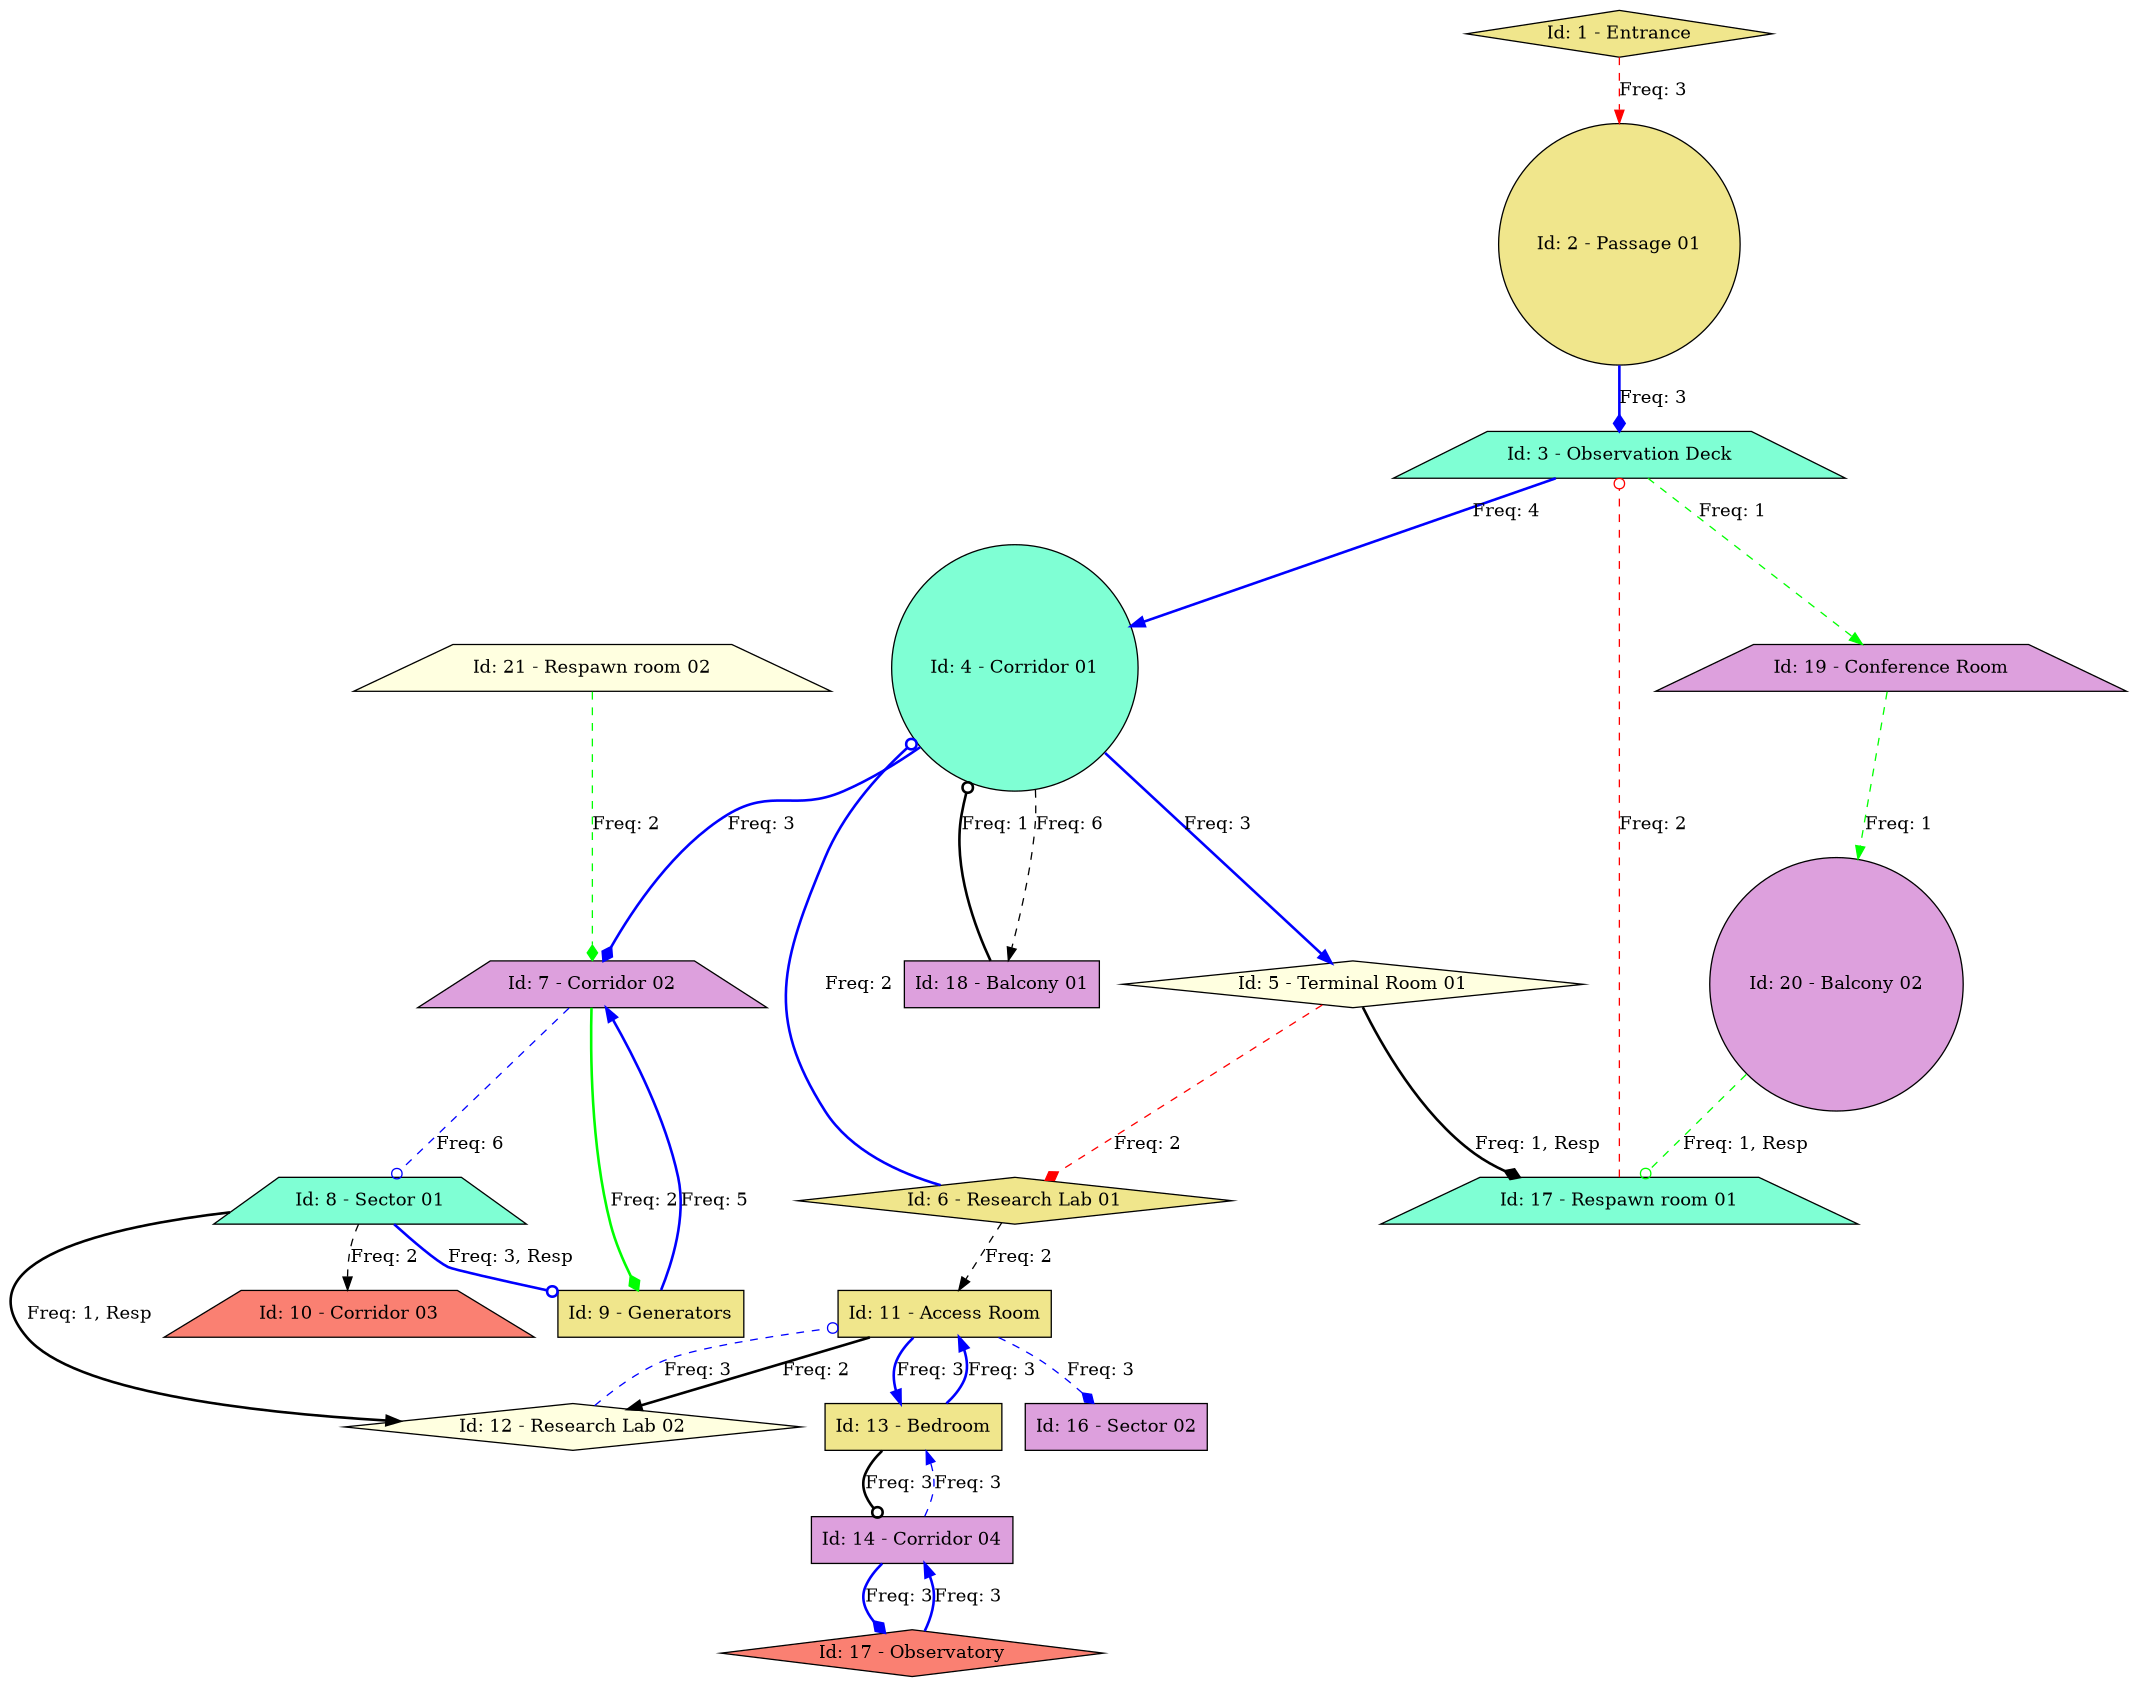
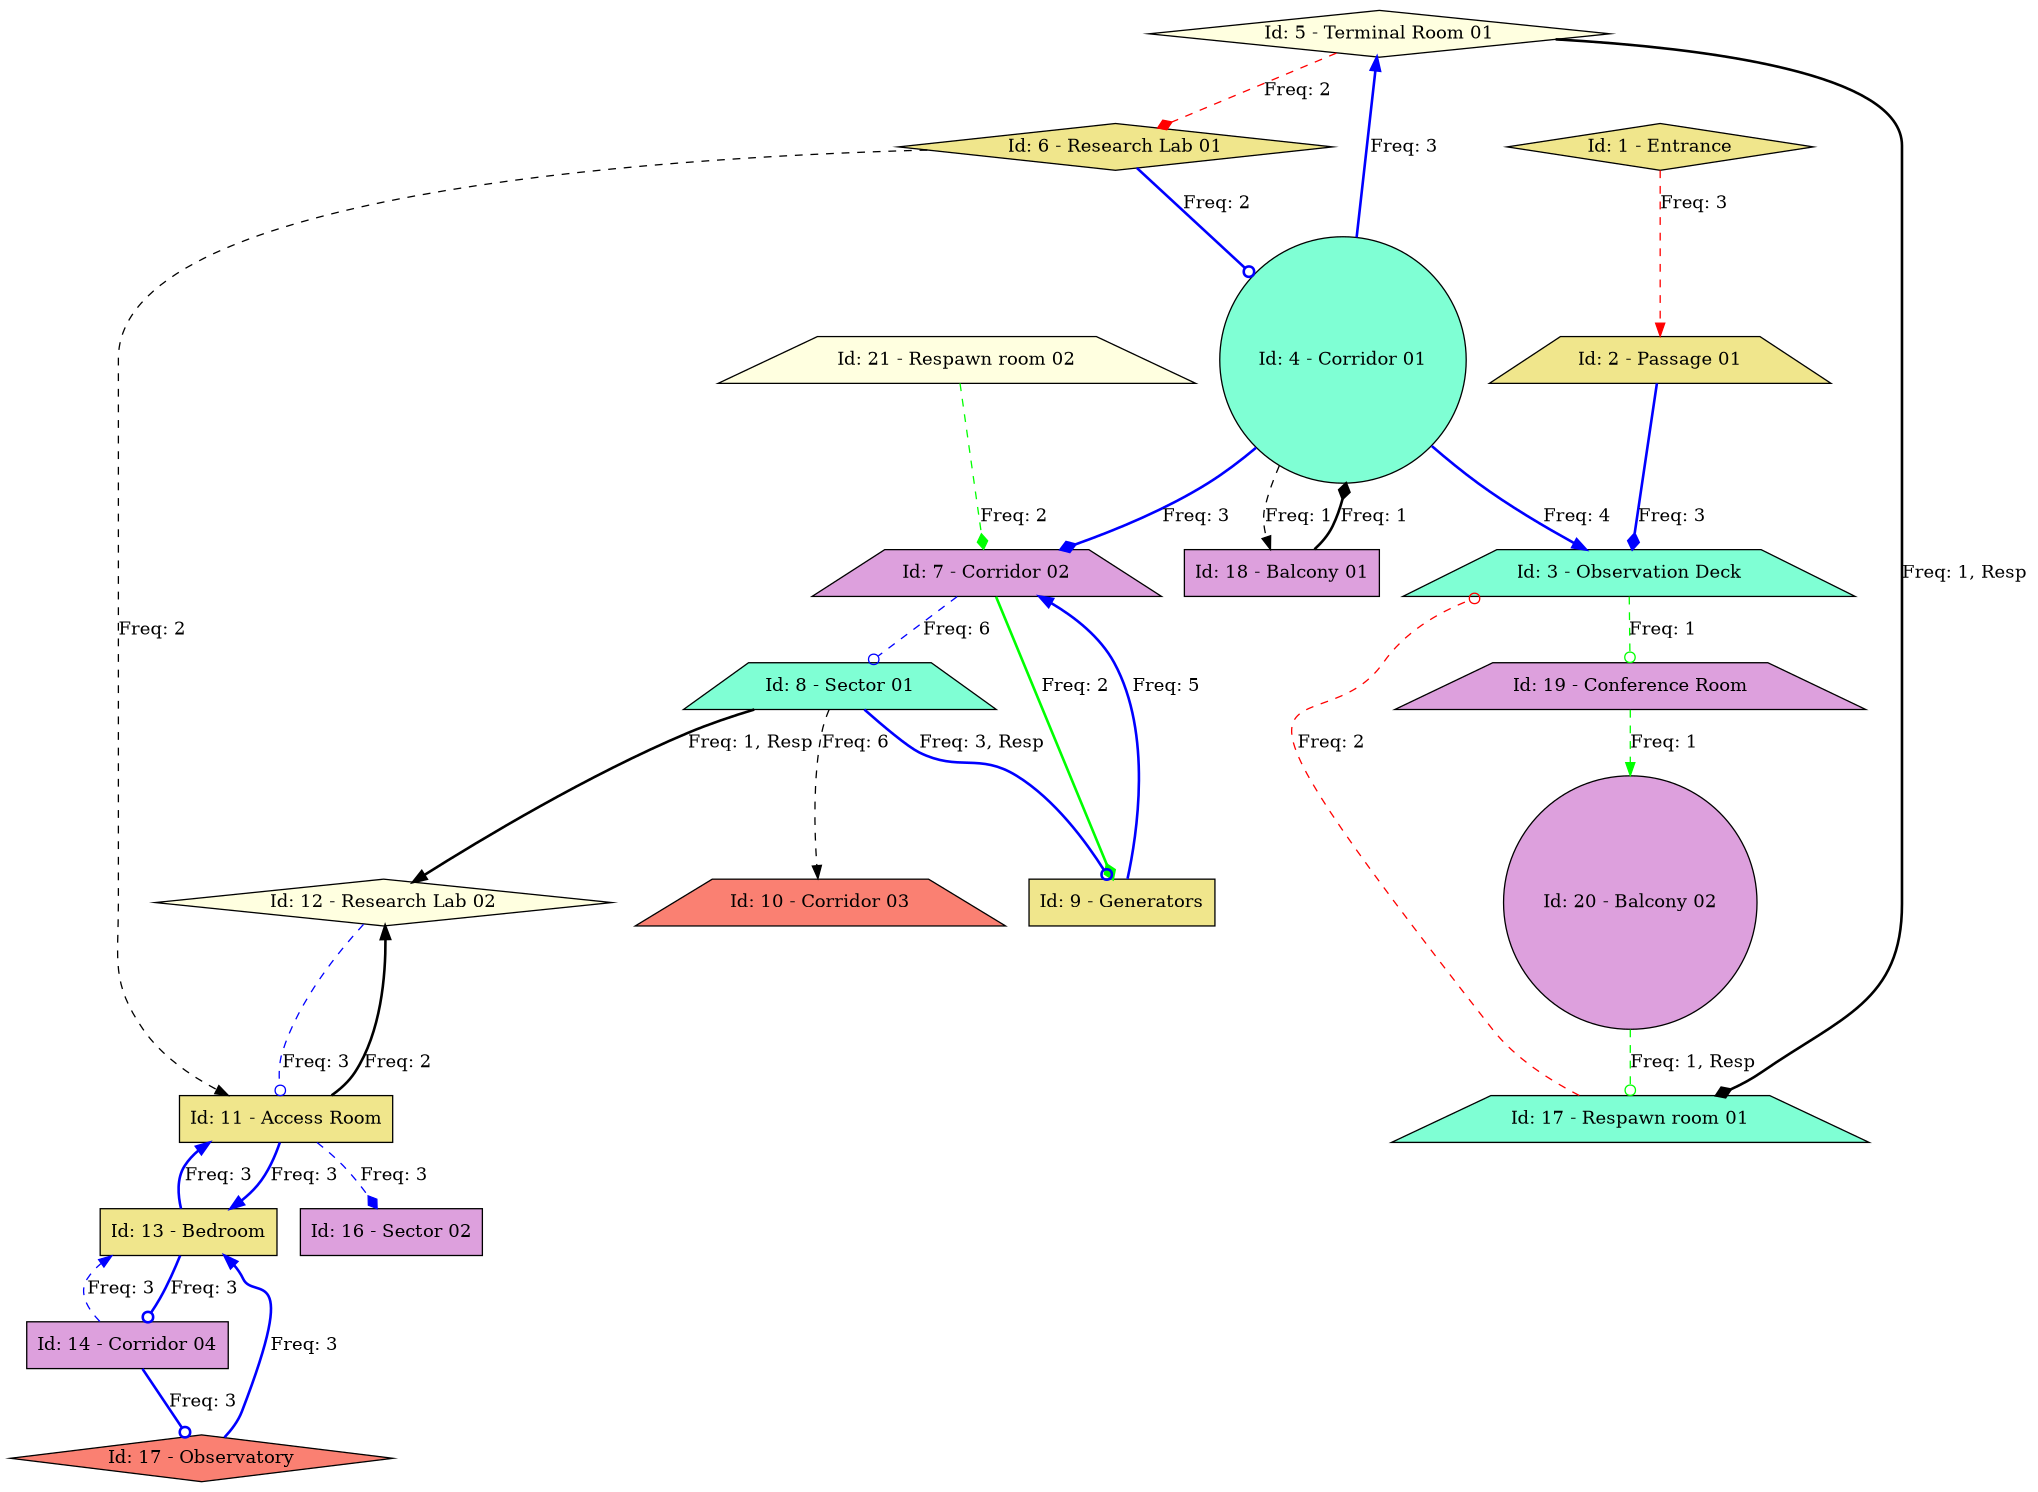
node "Id: 2 - Passage 01": shape circle -> trapezium
edge "Id: 3 - Observation Deck" -> "Id: 4 - Corridor 01": reversed
edge "Id: 3 - Observation Deck" -> "Id: 19 - Conference Room": arrowhead normal -> odot
edge "Id: 4 - Corridor 01" -> "Id: 18 - Balcony 01": label "Freq: 6" -> "Freq: 1"
edge "Id: 18 - Balcony 01" -> "Id: 4 - Corridor 01": arrowhead odot -> diamond
edge "Id: 8 - Sector 01" -> "Id: 10 - Corridor 03": label "Freq: 2" -> "Freq: 6"
edge "Id: 13 - Bedroom" -> "Id: 14 - Corridor 04": color black -> blue
edge "Id: 14 - Corridor 04" -> "Id: 17 - Observatory": arrowhead diamond -> odot
edge "Id: 17 - Observatory" -> "Id: 14 - Corridor 04": now "Id: 17 - Observatory" -> "Id: 13 - Bedroom"
